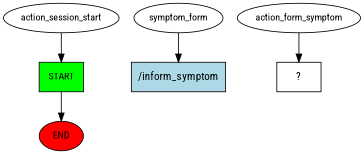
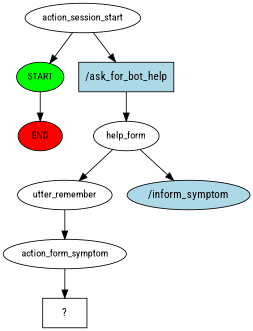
node "symptom_form": label "symptom_form" -> "help_form"
node "START": shape box -> ellipse
node "/ask_for_bot_help": added
node "/inform_symptom": shape box -> ellipse
node "utter_remember": added
